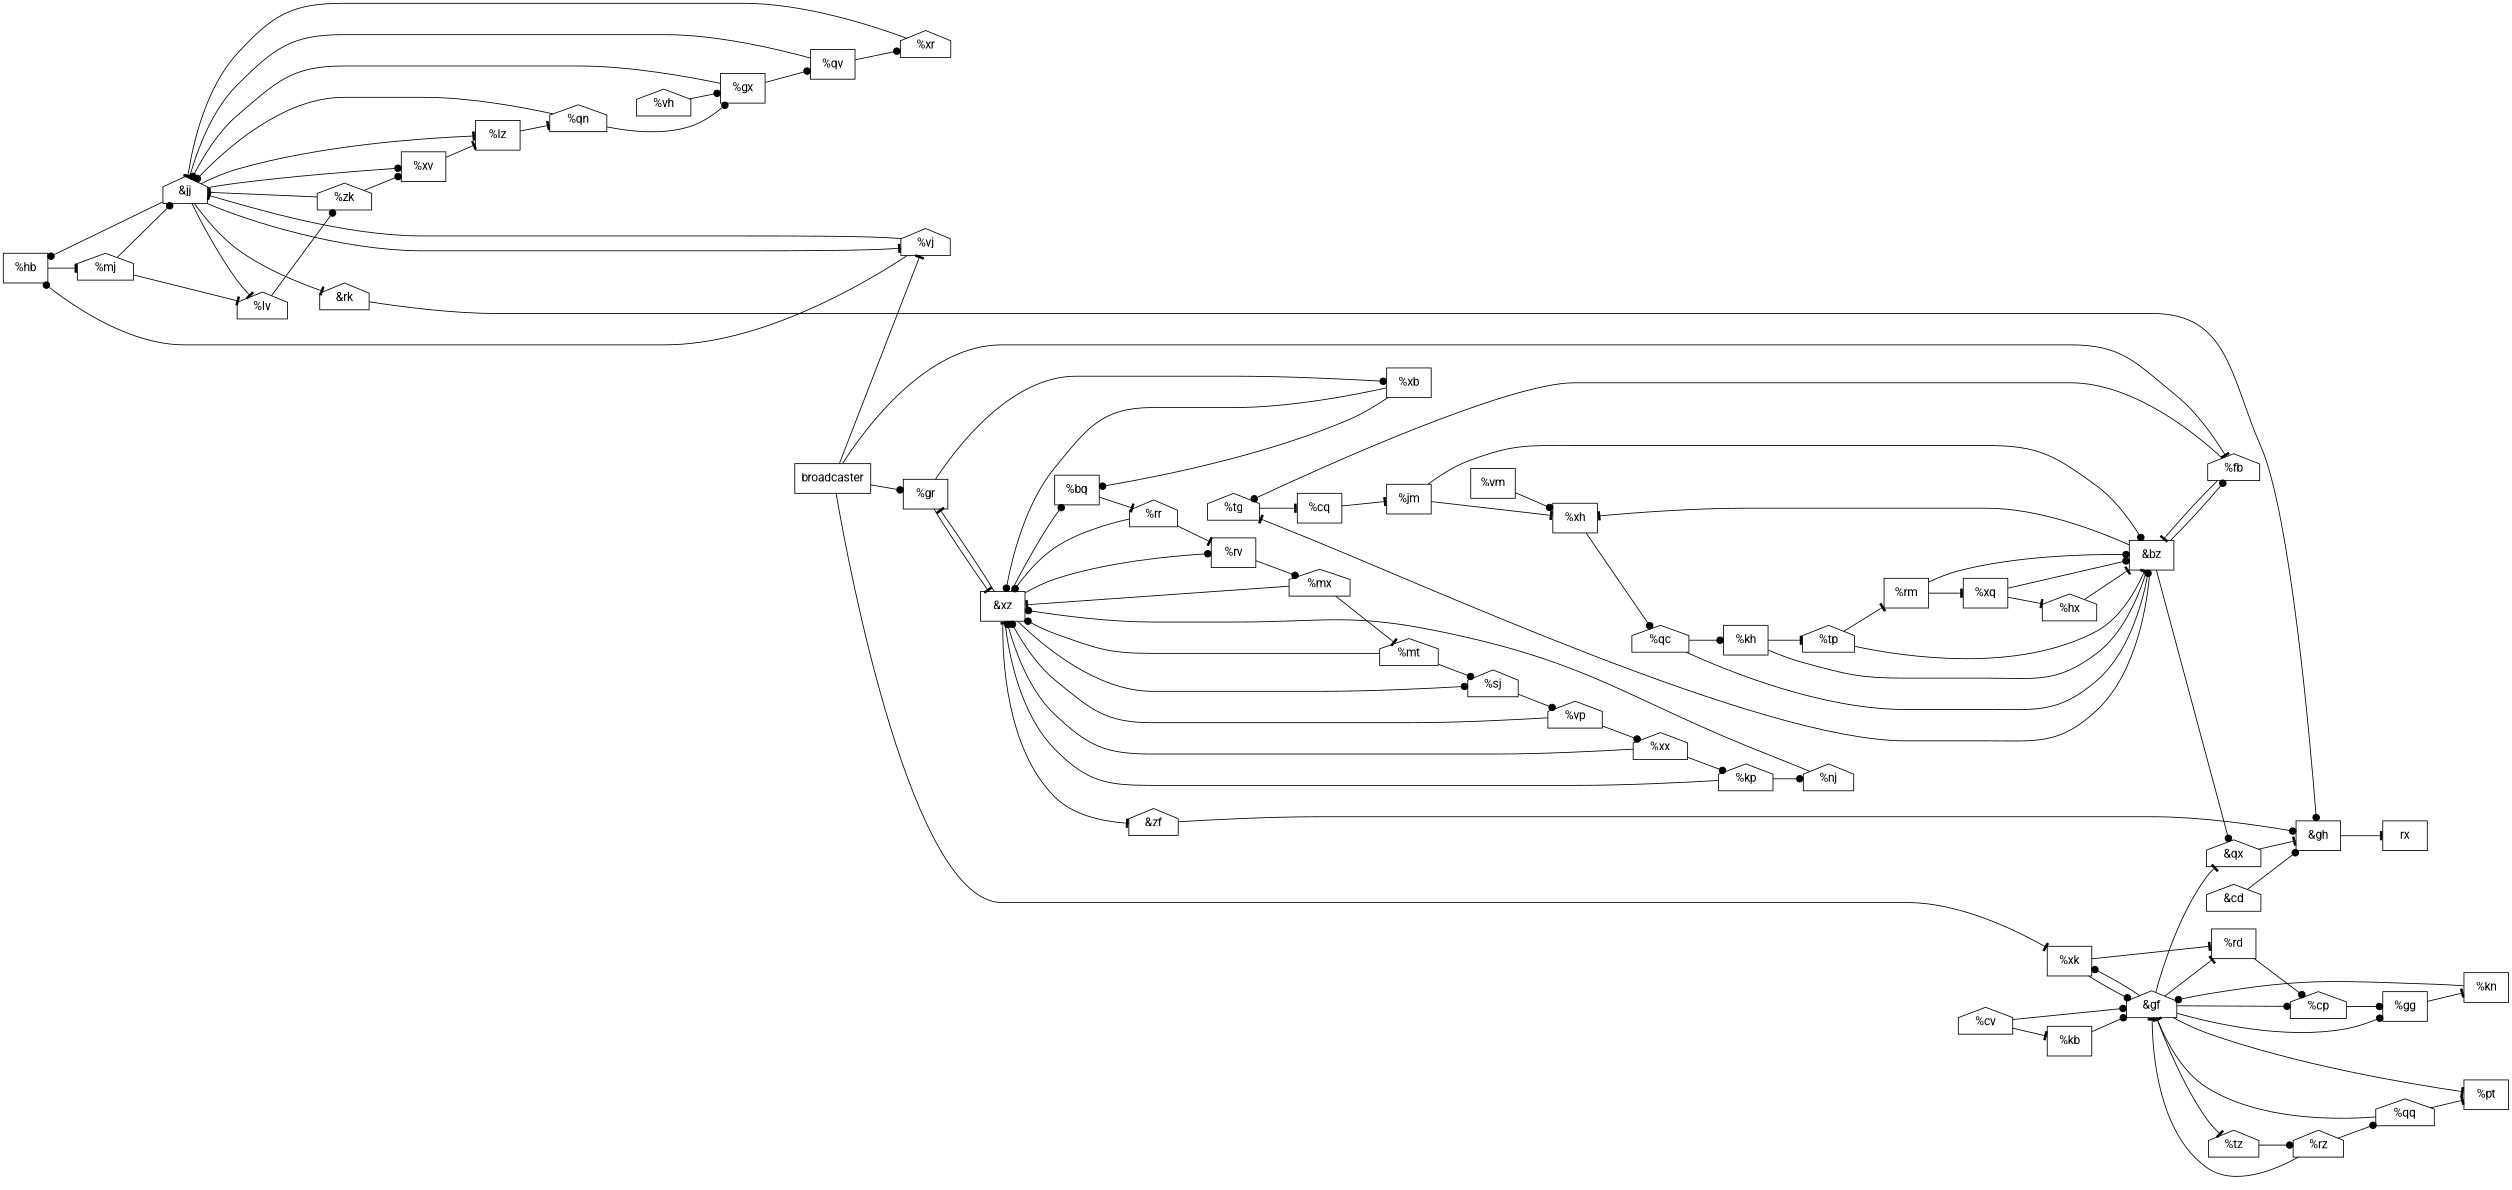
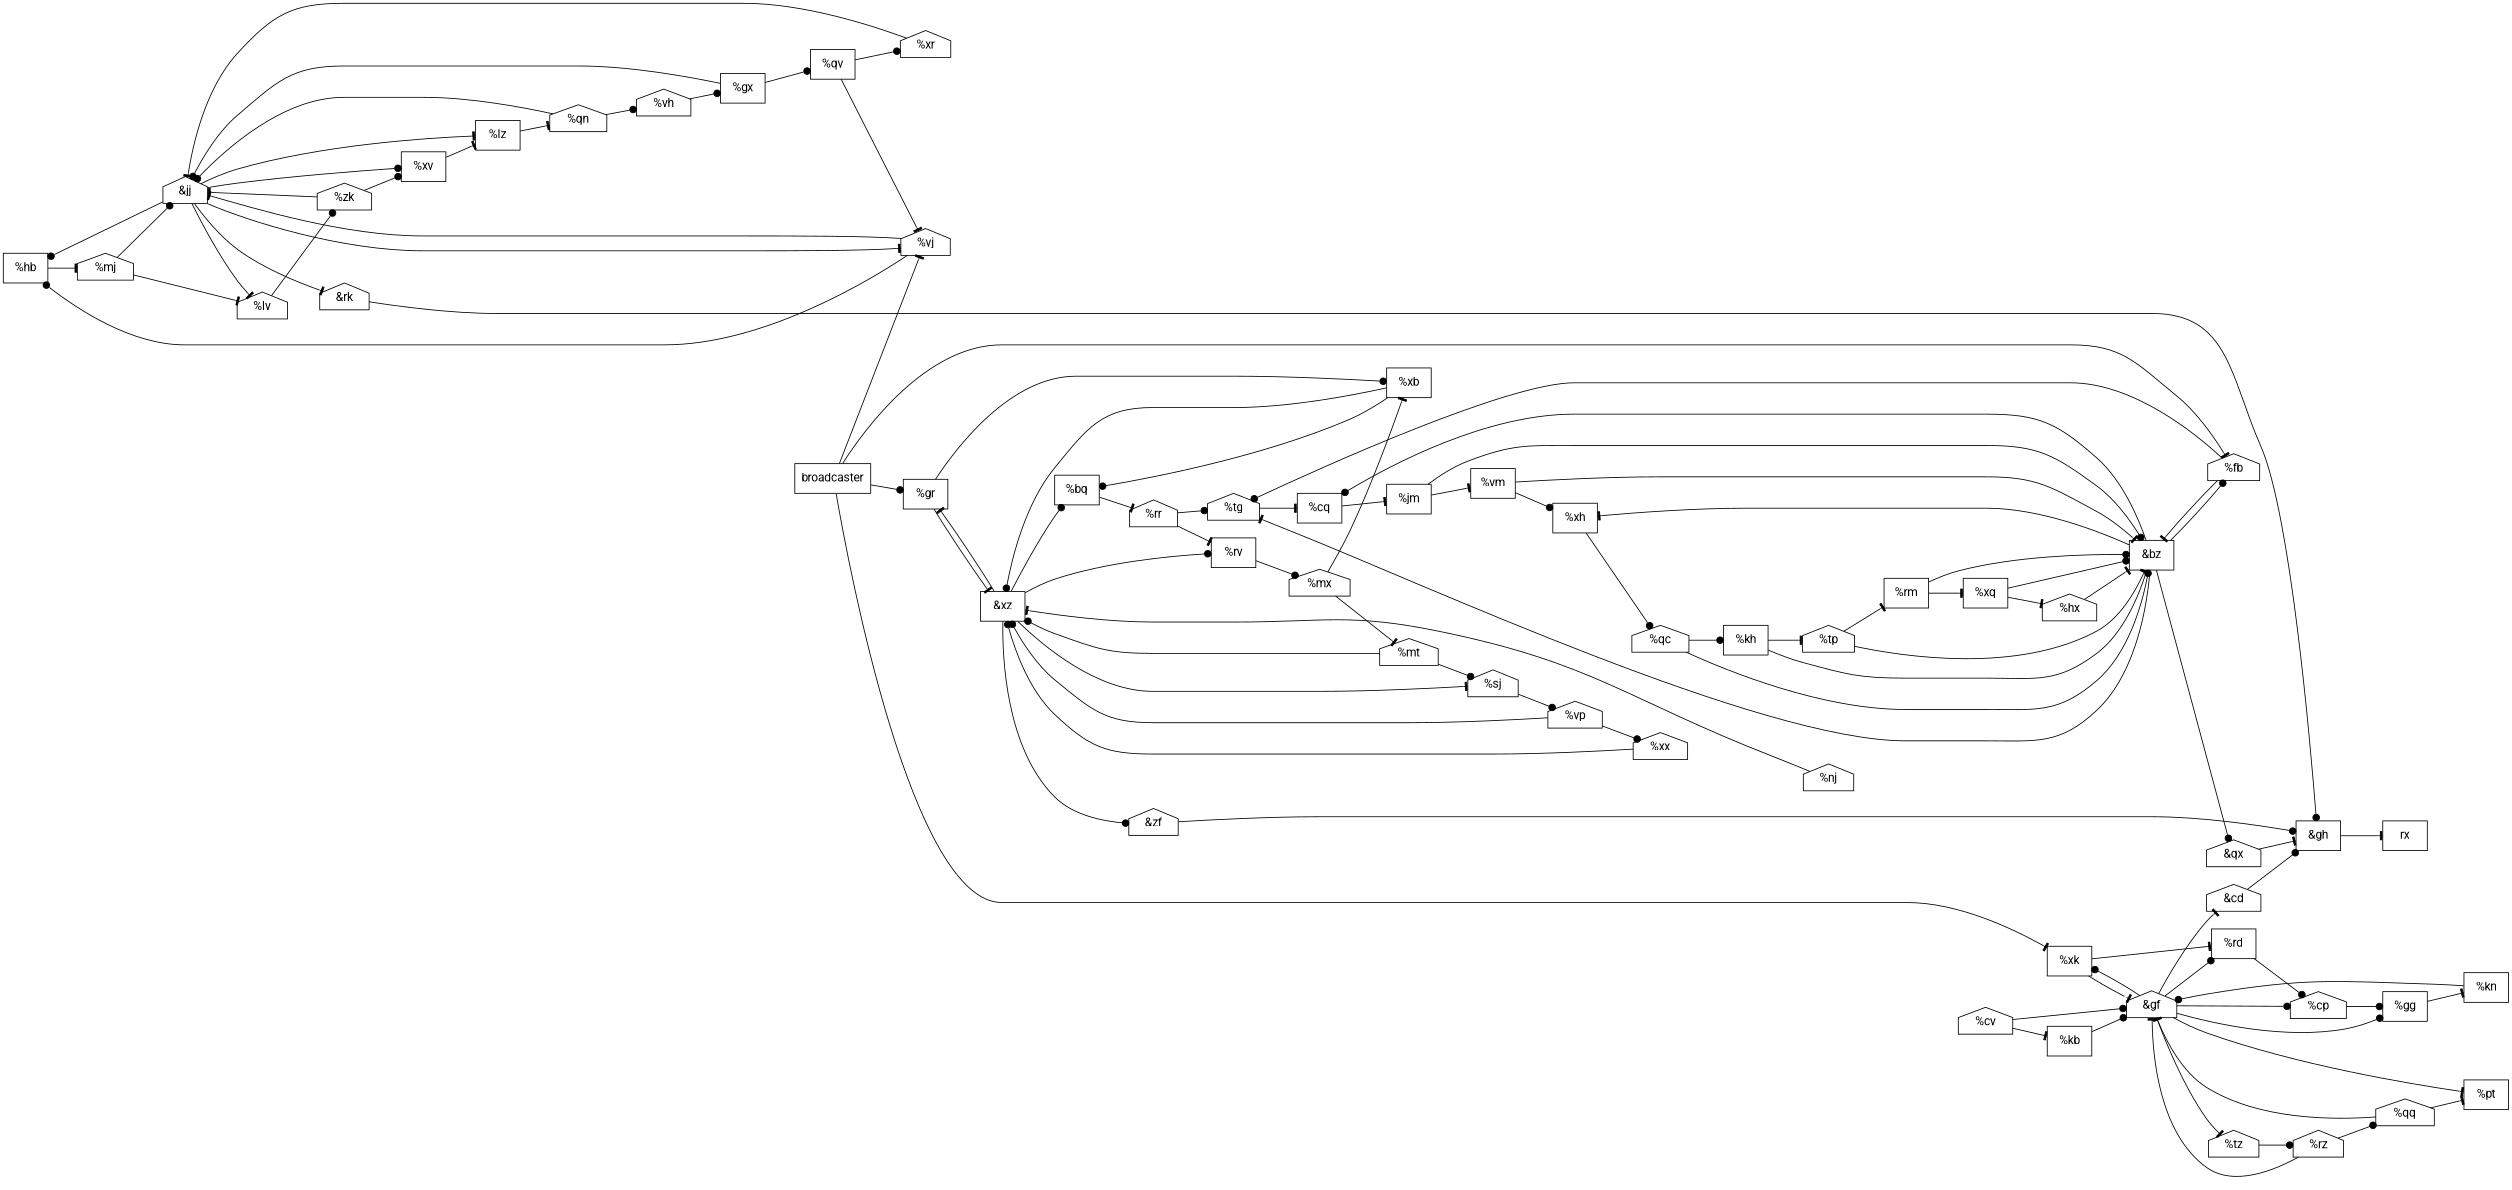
edge "%qv" -> "&jj": now "%qv" -> "%vj"
edge "%qn" -> "%gx": now "%qn" -> "%vh"
edge "&bz" -> "%cq": added
edge "%vm" -> "&bz": added
edge "%jm" -> "%xh": now "%jm" -> "%vm"
edge "%rr" -> "&xz": now "%rr" -> "%tg"
edge "%mx" -> "&xz": now "%mx" -> "%xb"
edge "%nj" -> "&xz": arrowhead dot -> tee
edge "&xz" -> "%sj": arrowhead dot -> tee
edge "&xz" -> "&zf": arrowhead tee -> dot
node "%kp": removed
edge "&gf" -> "&qx": now "&gf" -> "&cd"
edge "&gf" -> "%rd": arrowhead tee -> dot
edge "%xk" -> "&gf": arrowhead dot -> tee
